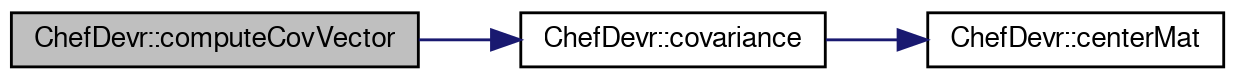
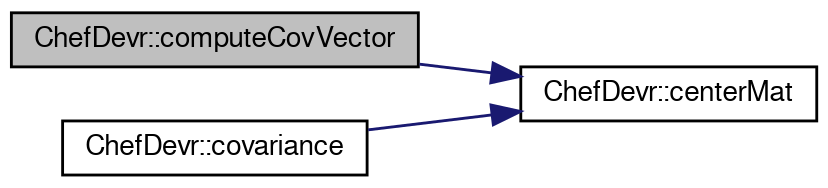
edge "ChefDevr::computeCovVector" -> "ChefDevr::covariance": now "ChefDevr::computeCovVector" -> "ChefDevr::centerMat"
